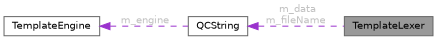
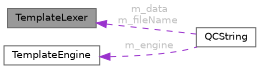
edge "TemplateLexer" -> "QCString": reversed
